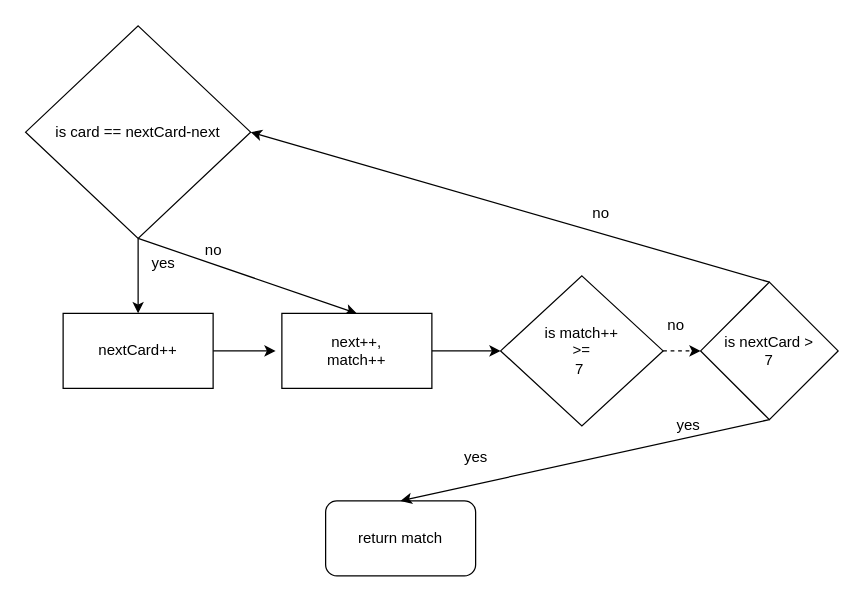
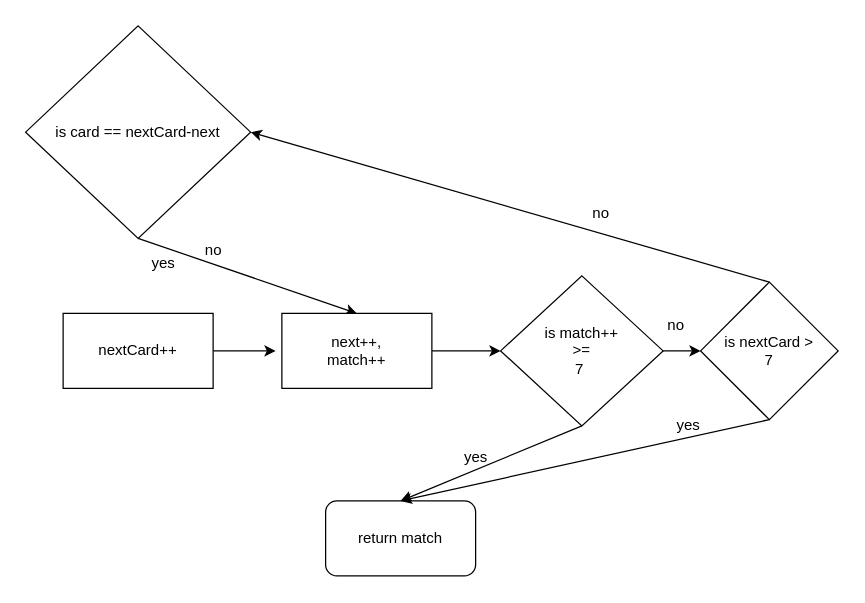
edge "is card == nextCard-next" -> "nextCard++": removed
edge "is match++ >= 7" -> "is nextCard > 7": style dashed -> solid
edge "is match++ >= 7" -> "return match": added
